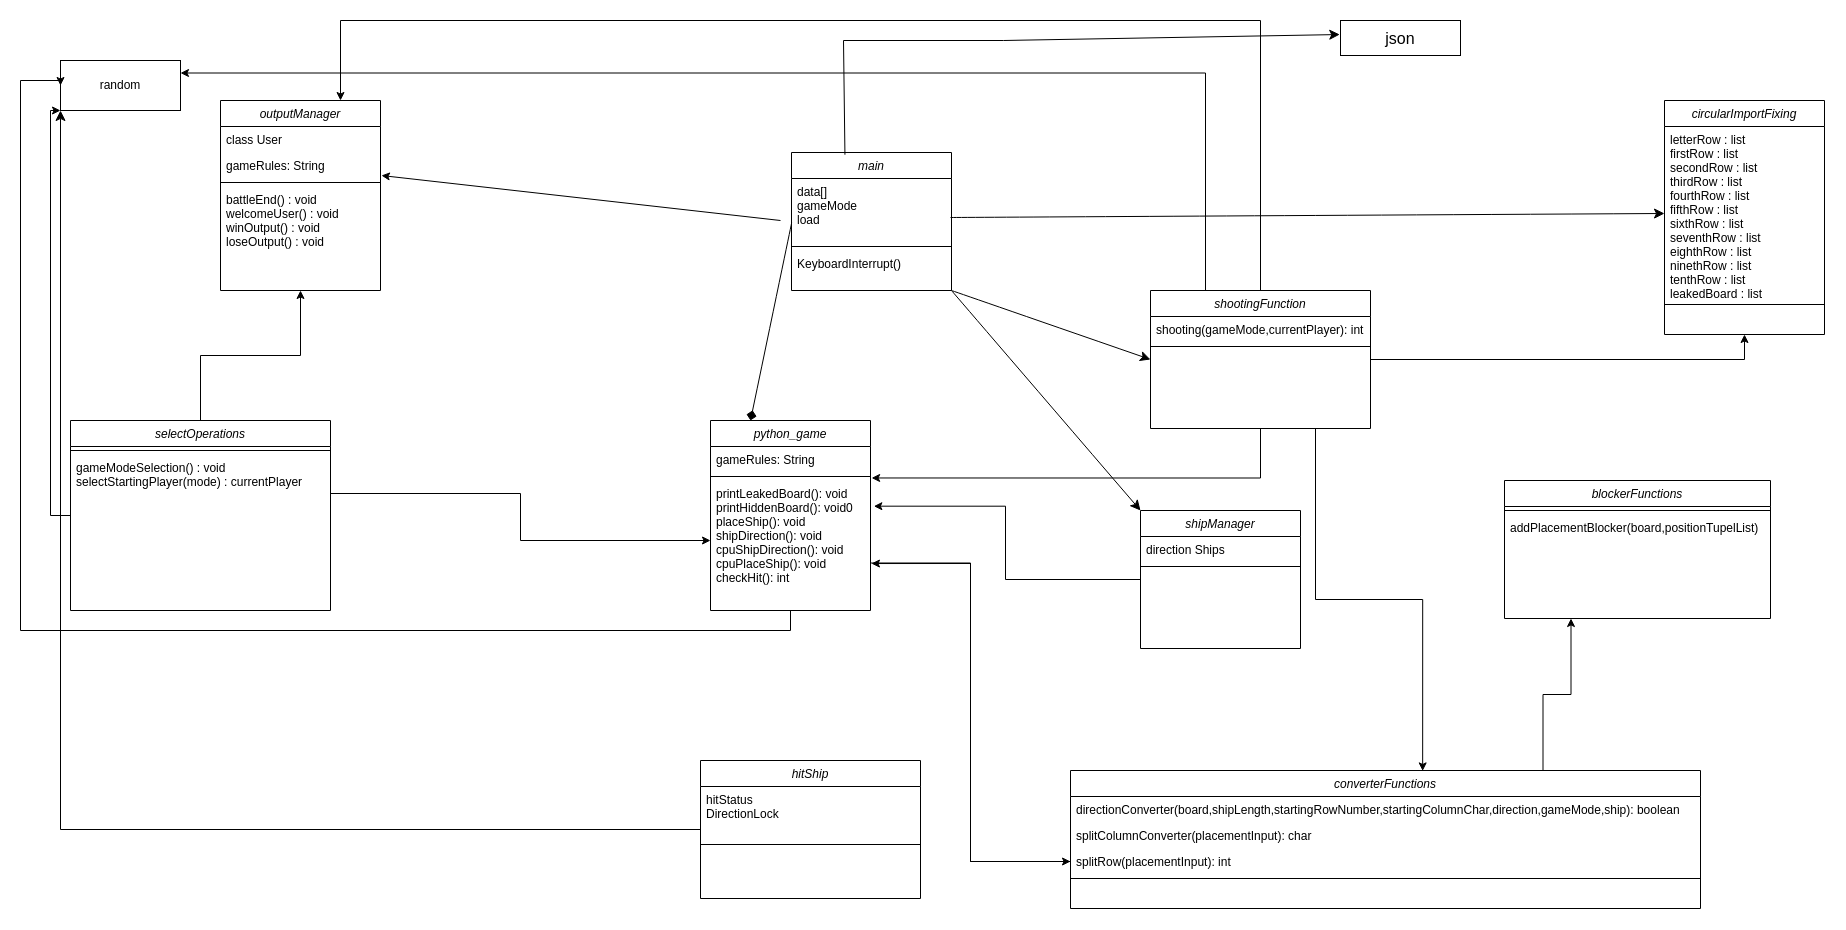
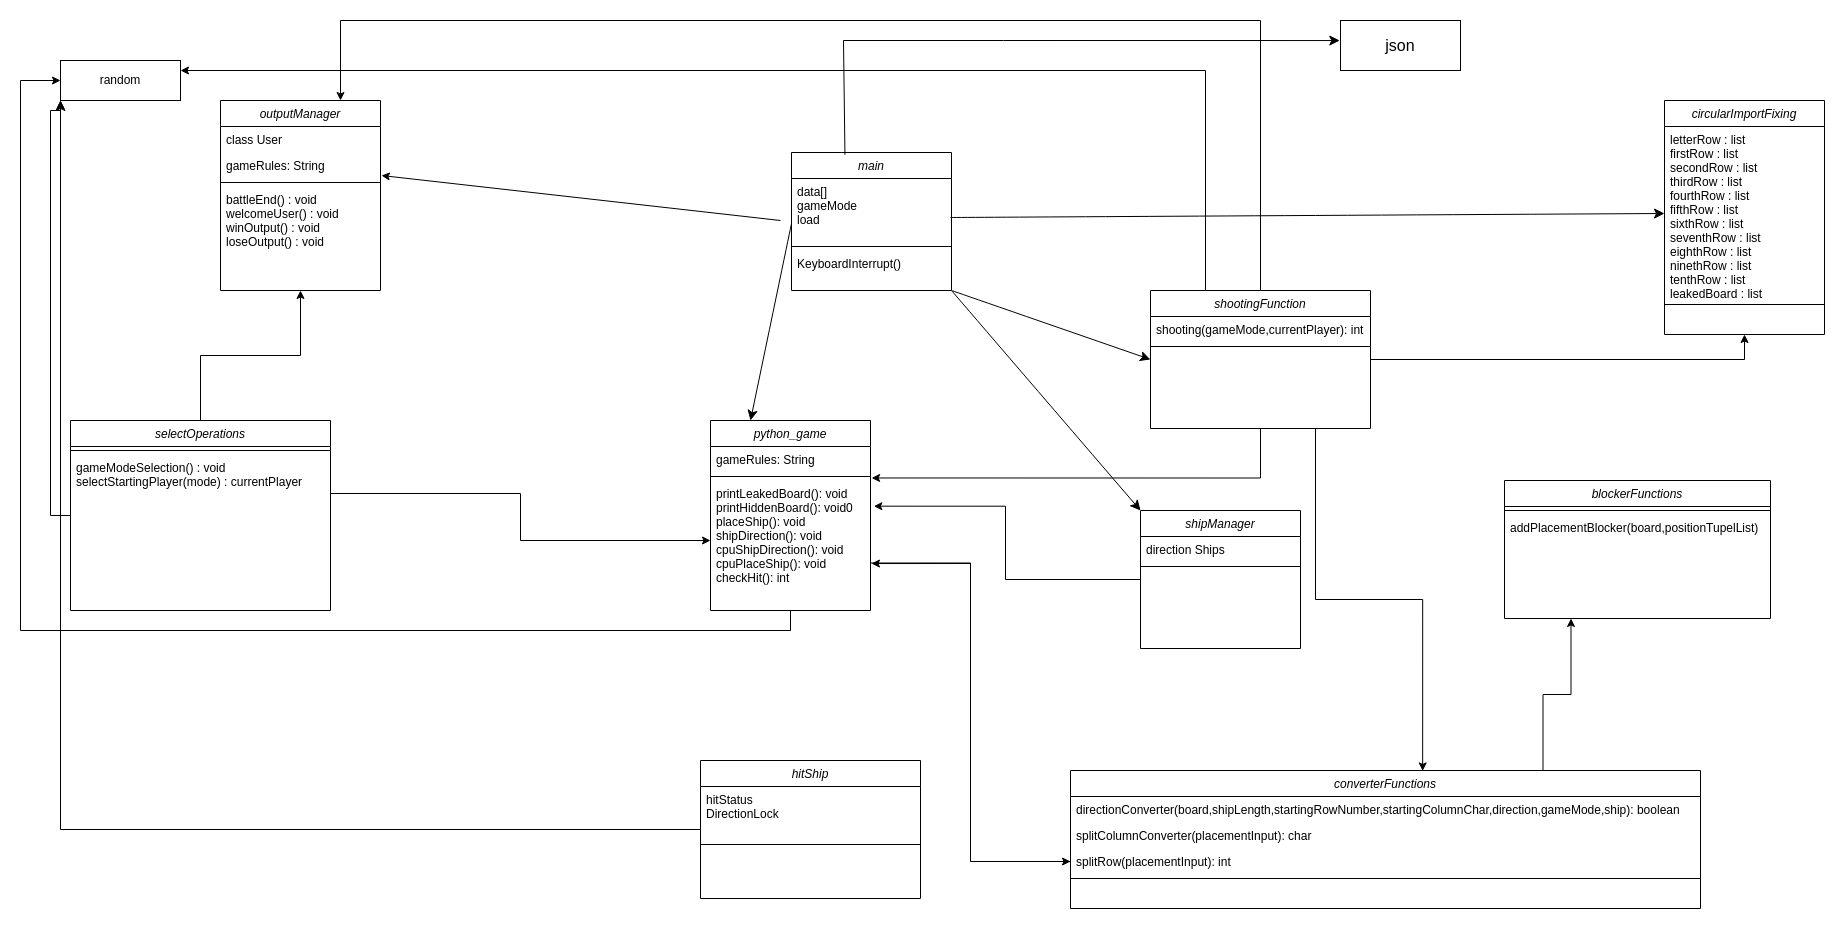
node "json": size 120x35 -> 120x50
node "random": size 120x50 -> 120x40
edge "data[] gameMode load" -> "python_game": arrowhead diamond -> classic
